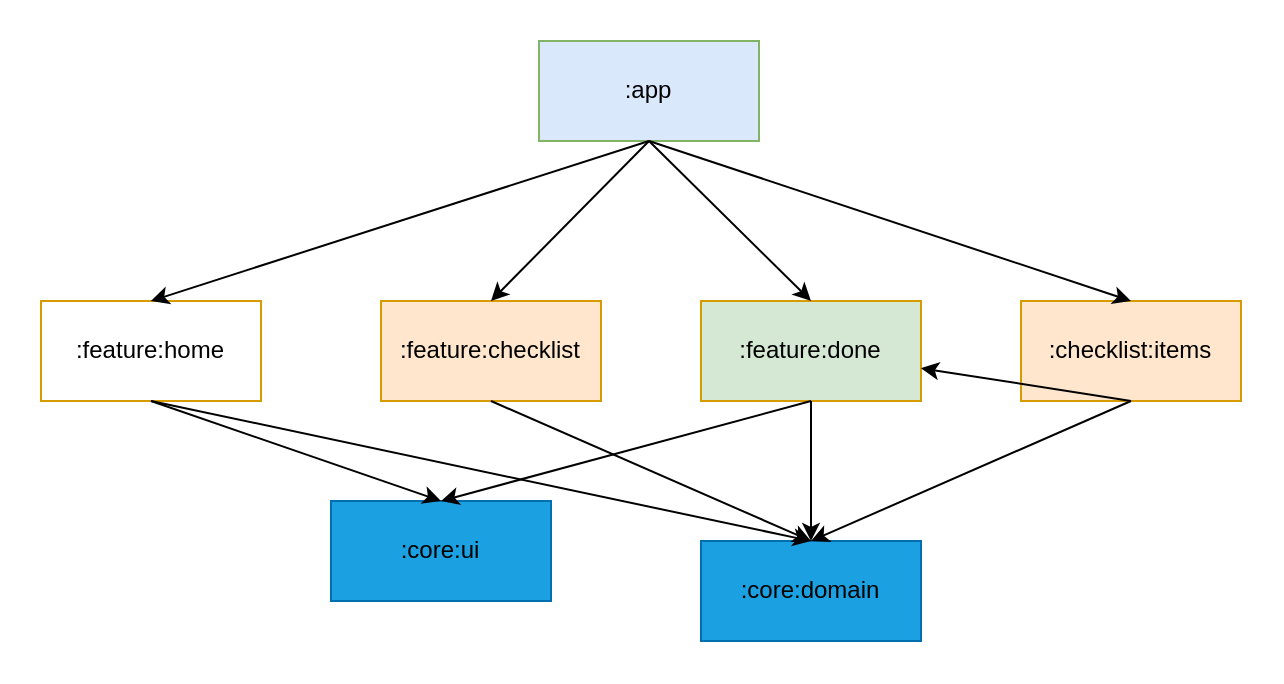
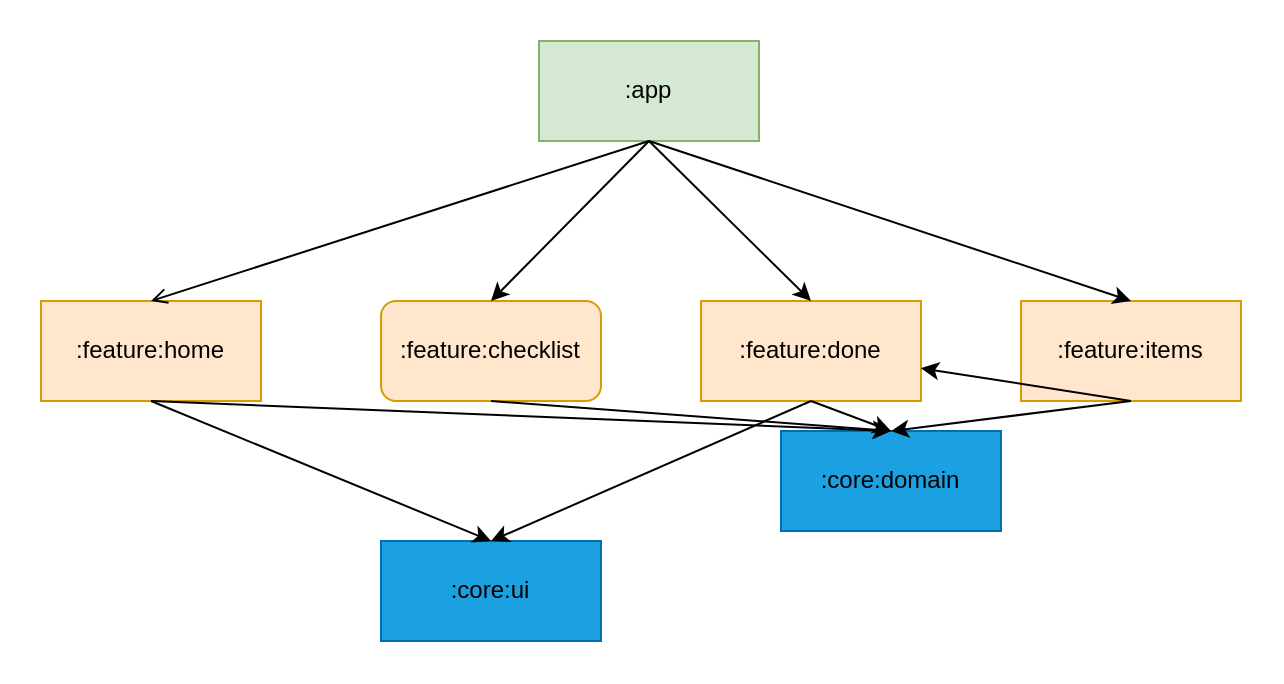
node ":app": fillcolor #dae8fc -> #d5e8d4
edge ":app" -> ":feature:home": arrowhead classic -> open
node ":feature:home": fillcolor #ffffff -> #ffe6cc
node ":feature:checklist": shape rectangle -> rounded rectangle
node ":feature:done": fillcolor #d5e8d4 -> #ffe6cc
node ":checklist:items": label ":checklist:items" -> ":feature:items"
node ":core:ui": moved (441, 551) -> (491, 591)
node ":core:domain": moved (811, 591) -> (891, 481)
